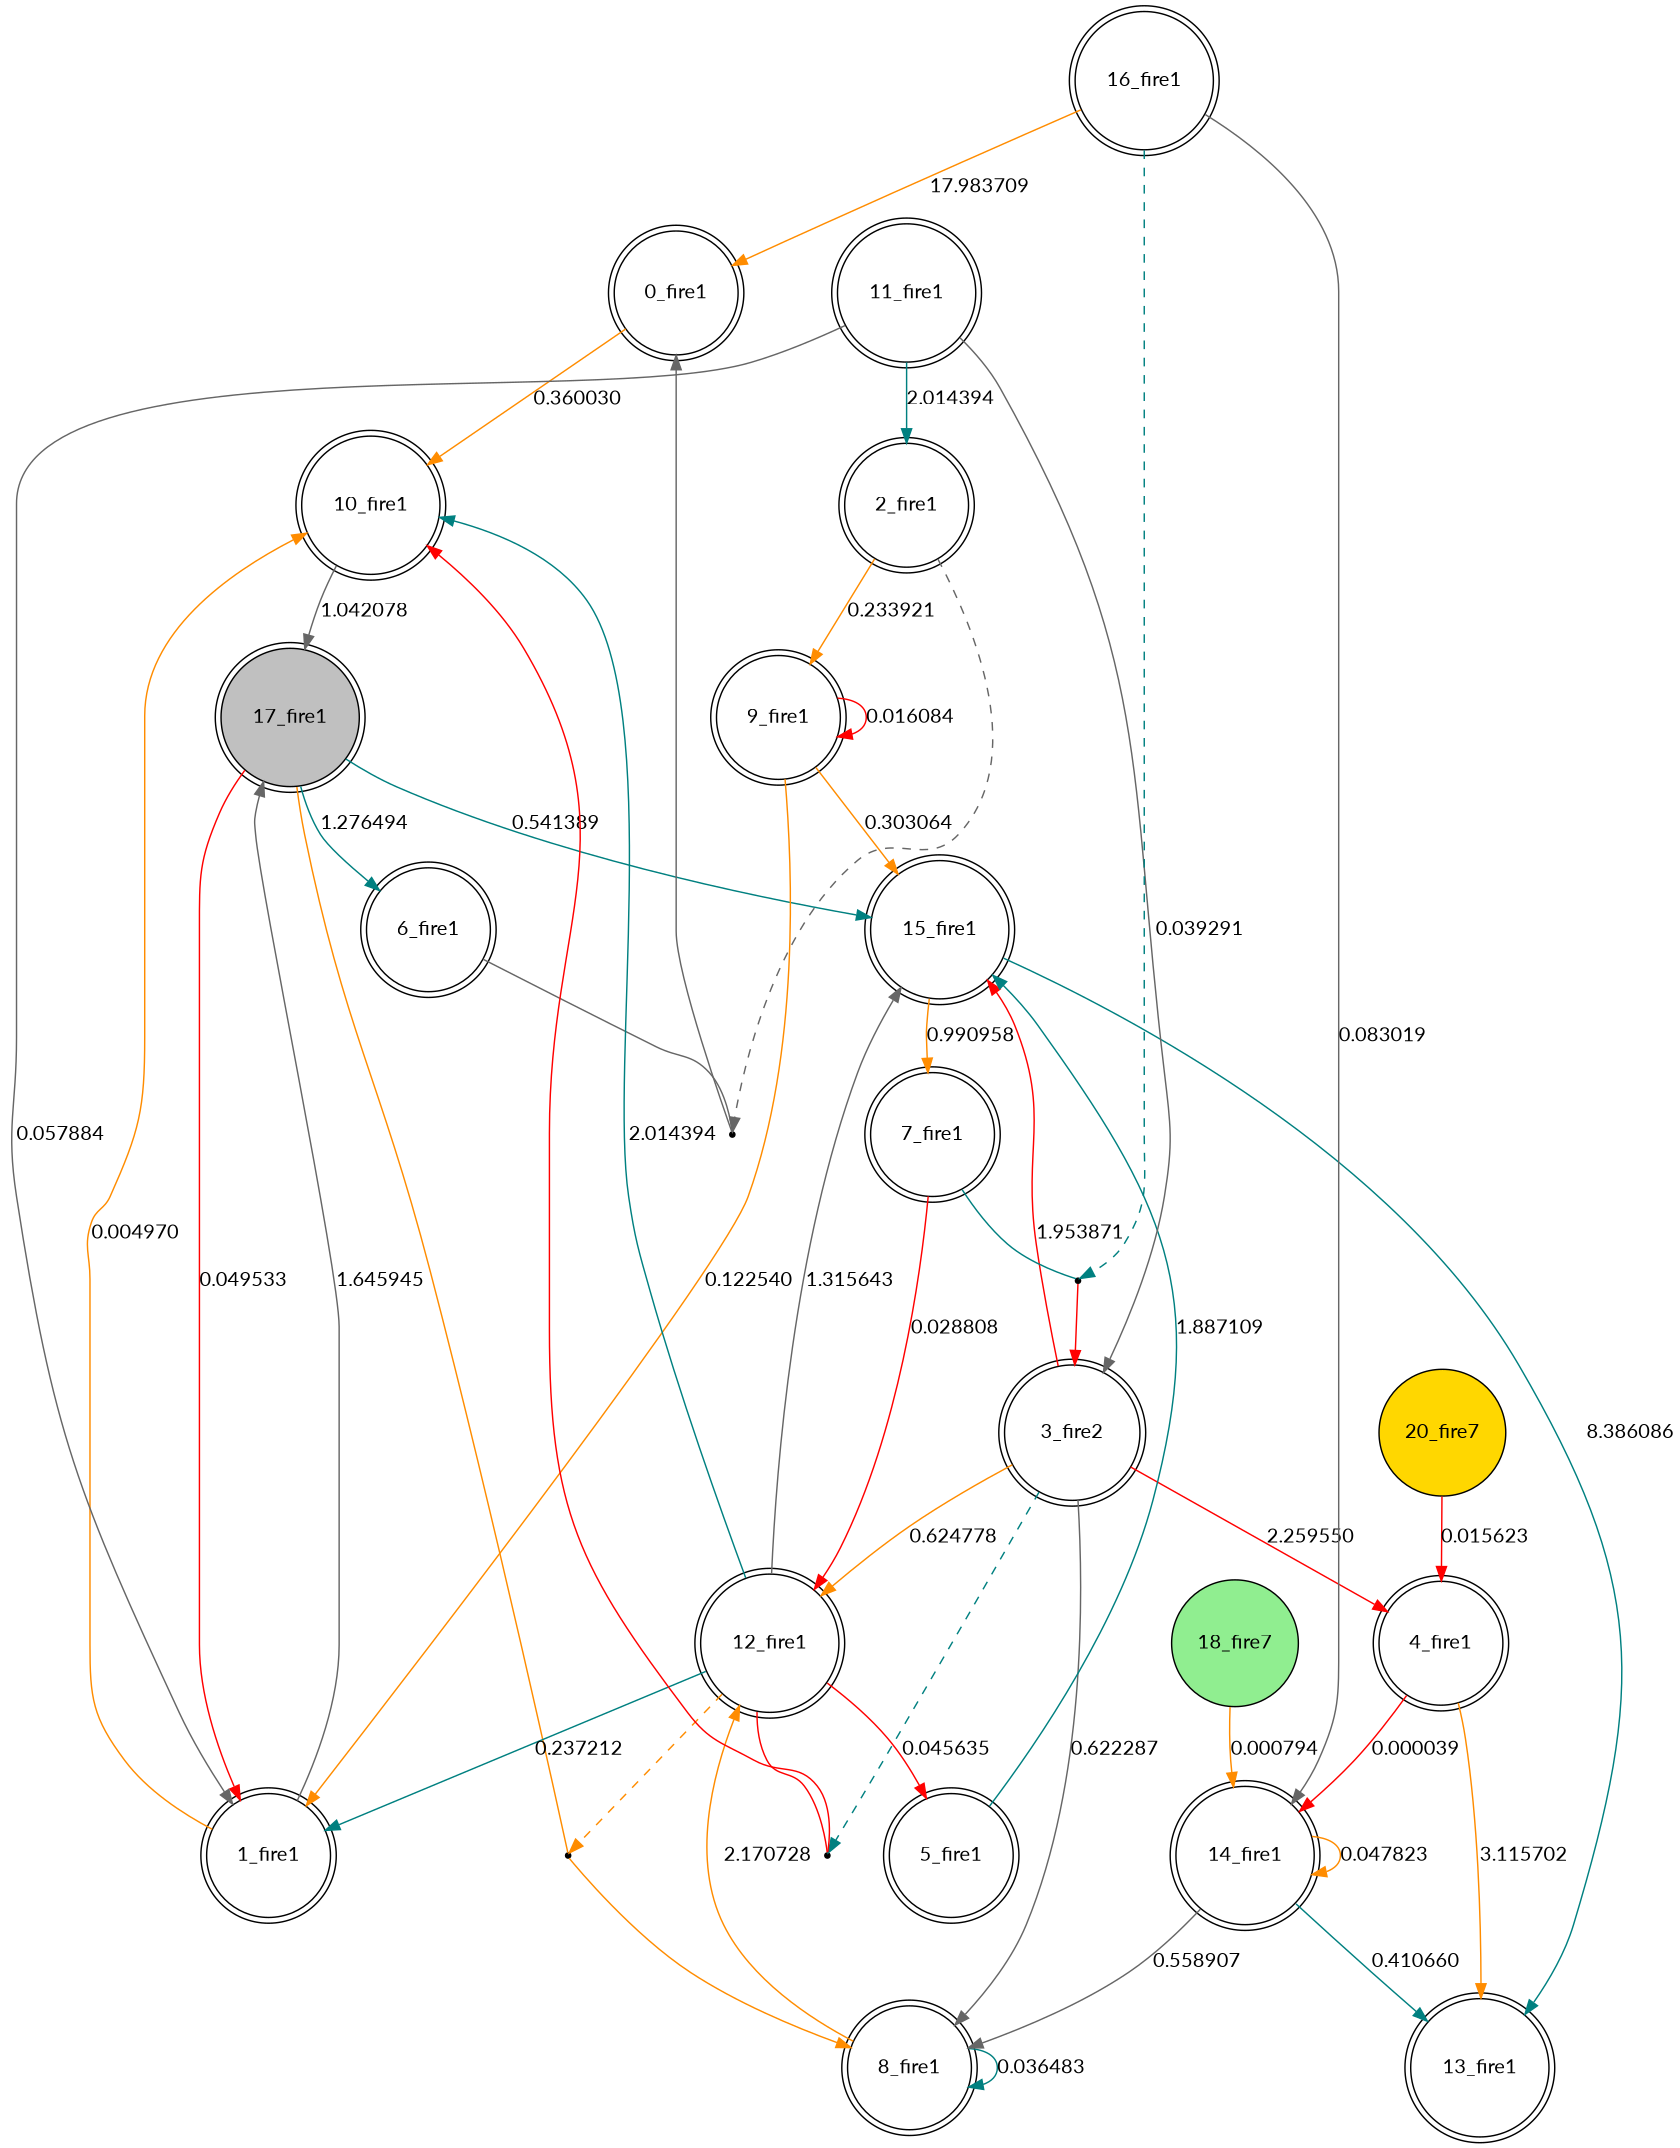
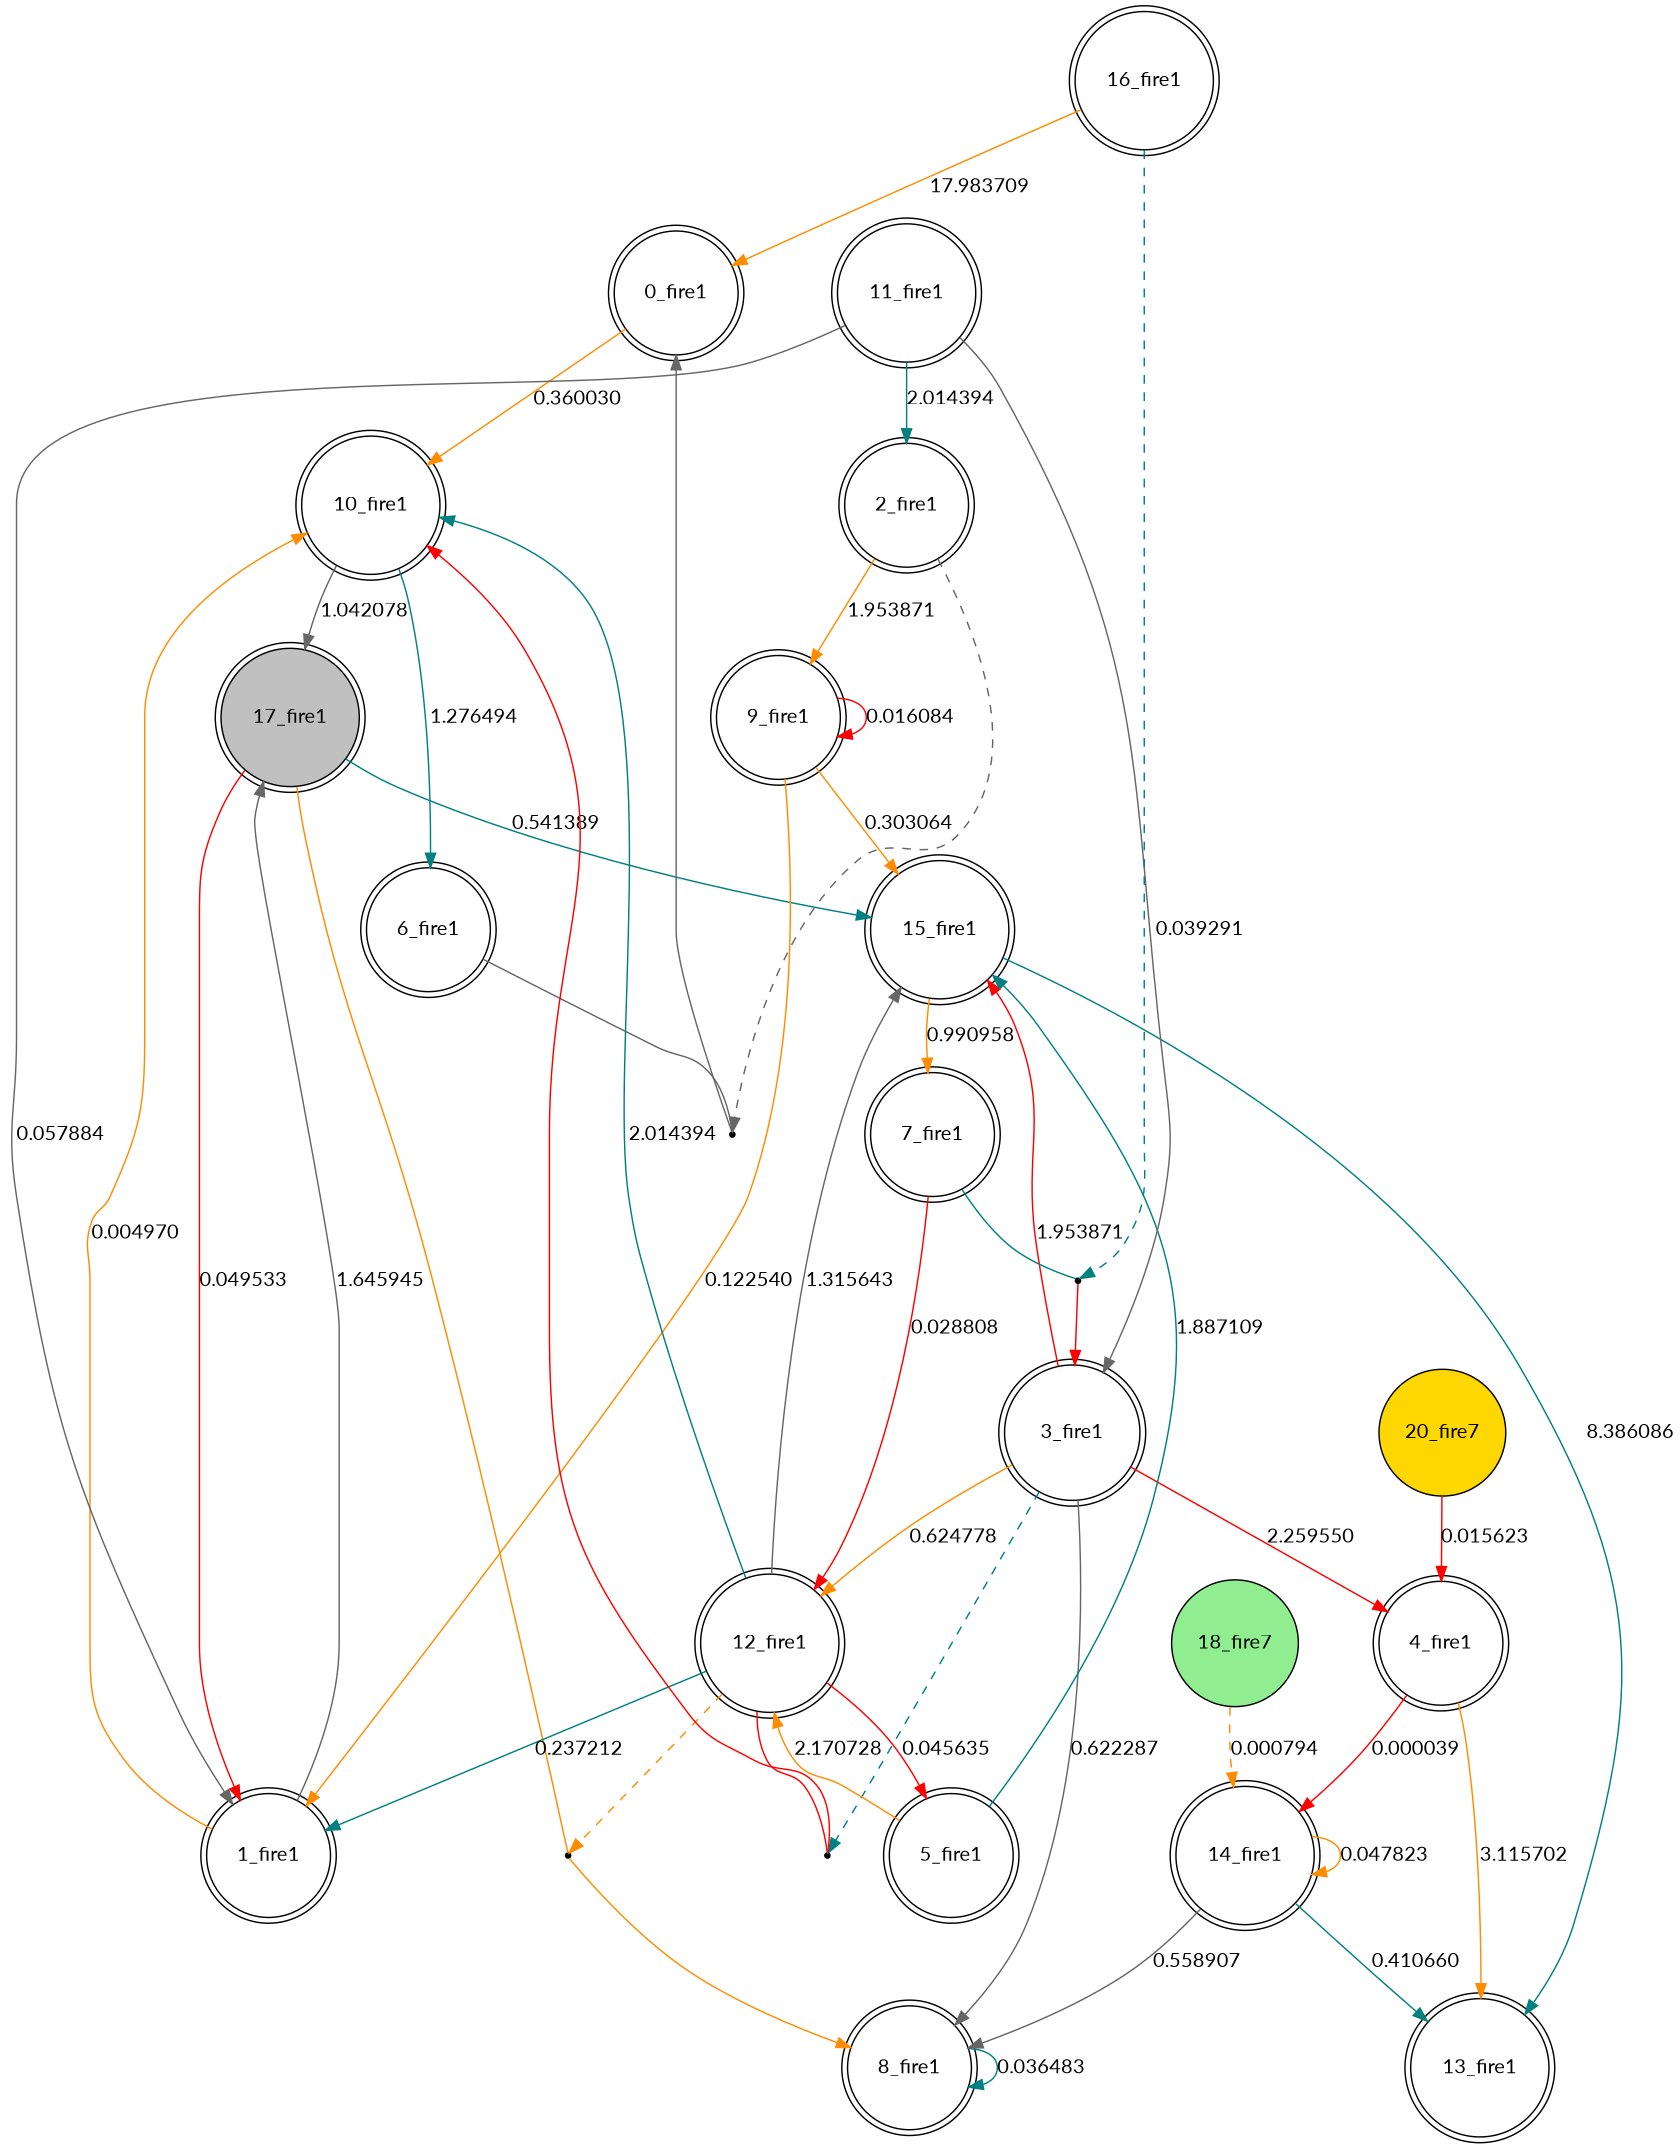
edge "2_fire1" -> "9_fire1": label "0.233921" -> "1.953871"
edge "17_fire1" -> "6_fire1": now "10_fire1" -> "6_fire1"
edge "16_fire1" -> "14_fire1": removed, label "0.083019"
node "3_fire2": label "3_fire2" -> "3_fire1"
edge "18_fire7" -> "14_fire1": style solid -> dashed
edge "8_fire1" -> "12_fire1": now "5_fire1" -> "12_fire1"
